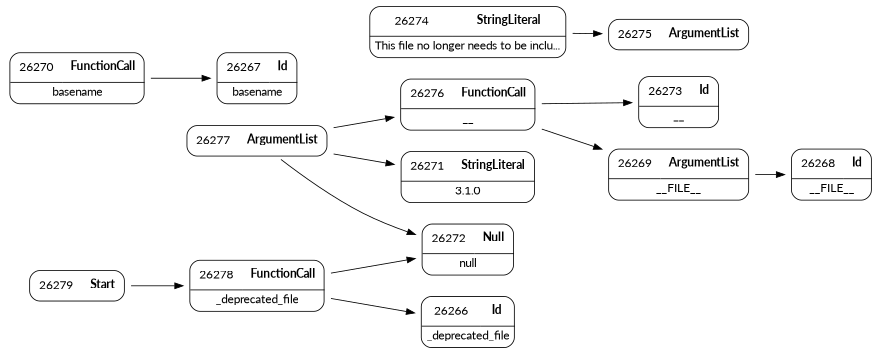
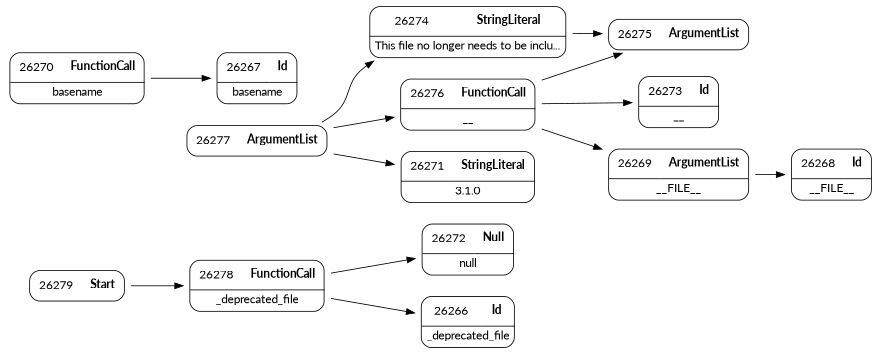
edge "26276" -> "26275": added
edge "26277" -> "26272": now "26277" -> "26274"
